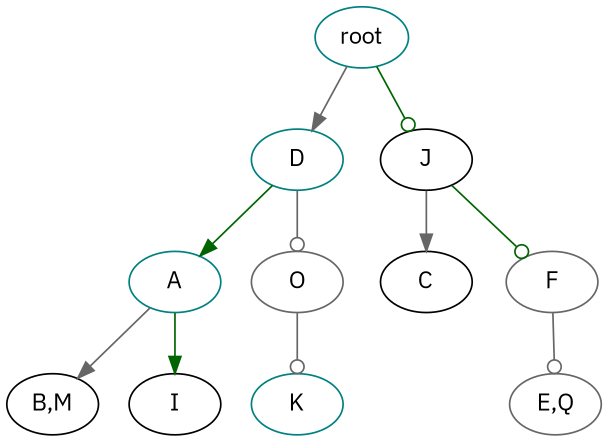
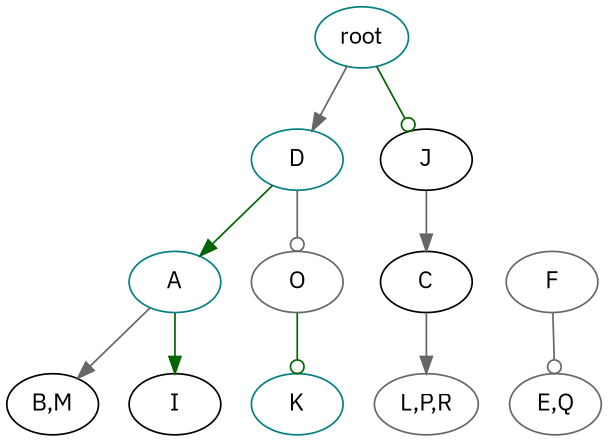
edge "J" -> "F": removed
edge "O" -> "K": color gray40 -> darkgreen
node "L,P,R": added
